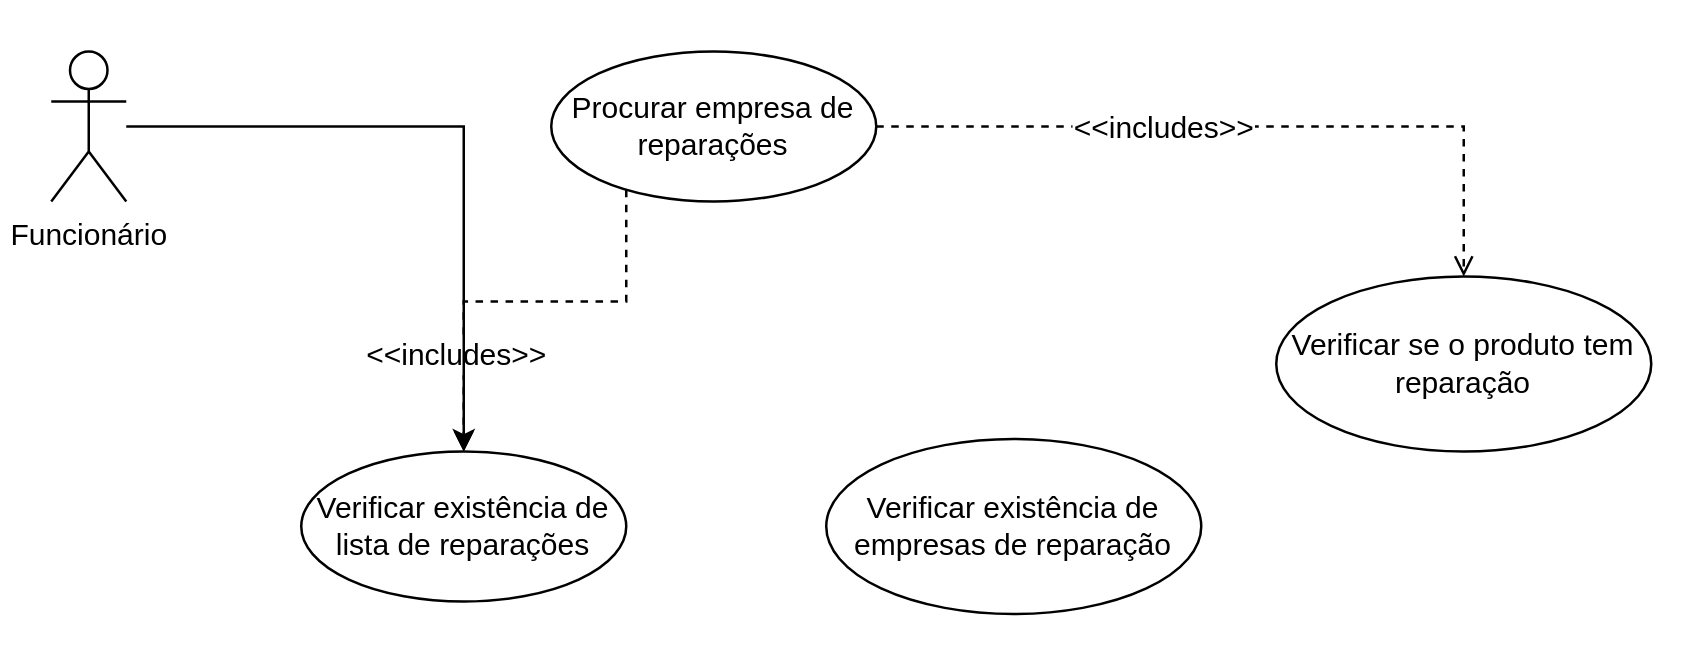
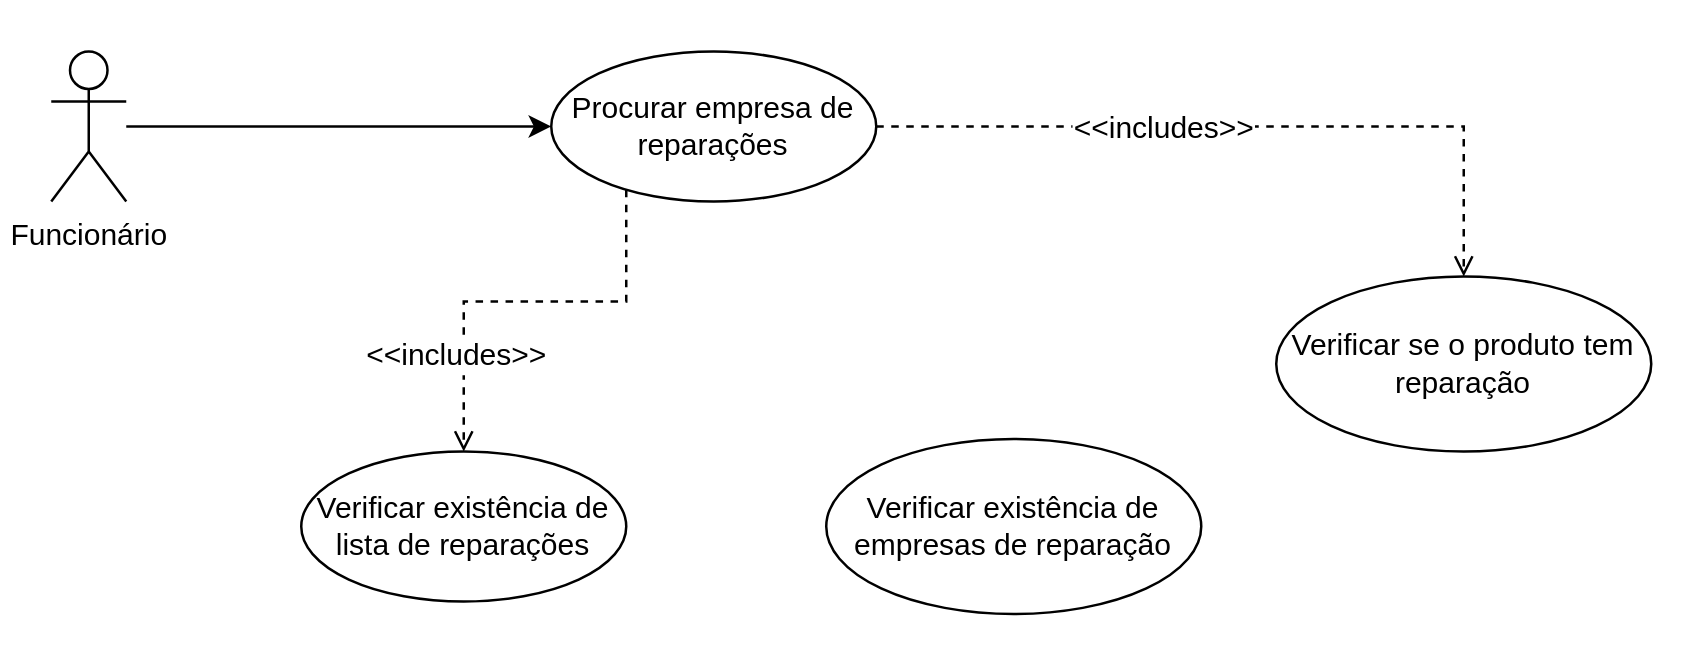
edge "Funcionário" -> "Verificar existência de lista de reparações": now "Funcionário" -> "Procurar empresa de reparações"
